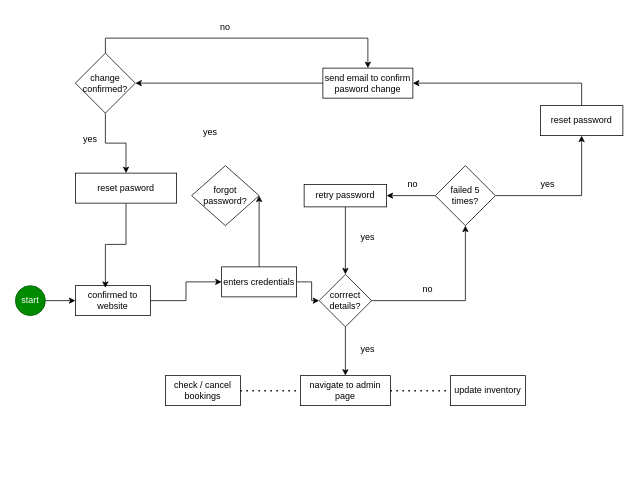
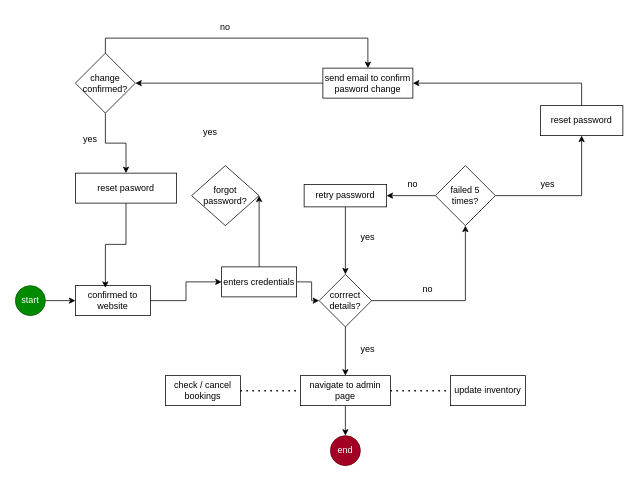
edge "navigate to admin page" -> "end": added
node "end": added
